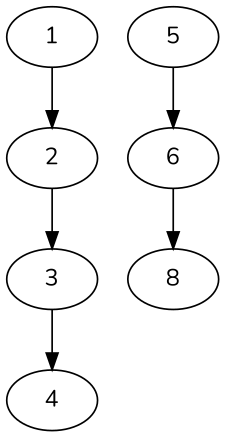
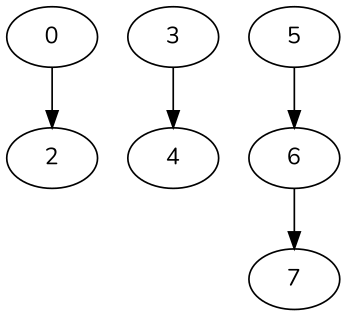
node "1": label "1" -> "0"
edge "2" -> "3": removed
node "8": label "8" -> "7"
